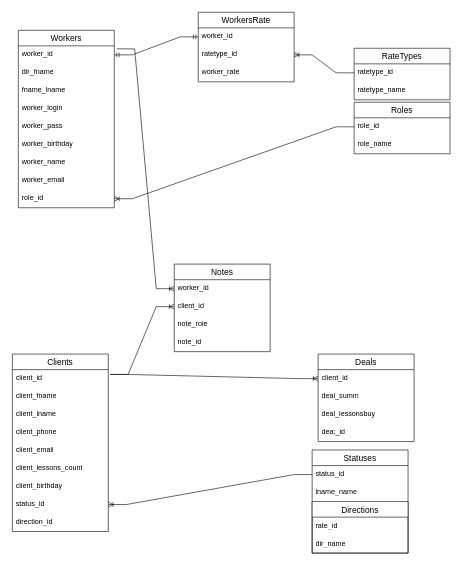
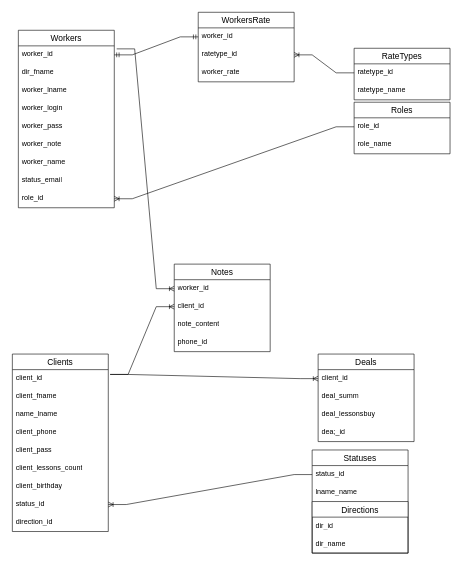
node "fname_lname": label "fname_lname" -> "worker_lname"
node "worker_birthday": label "worker_birthday" -> "worker_note"
node "worker_email": label "worker_email" -> "status_email"
node "note_role": label "note_role" -> "note_content"
node "note_id": label "note_id" -> "phone_id"
node "client_lname": label "client_lname" -> "name_lname"
node "client_email": label "client_email" -> "client_pass"
node "rate_id": label "rate_id" -> "dir_id"
